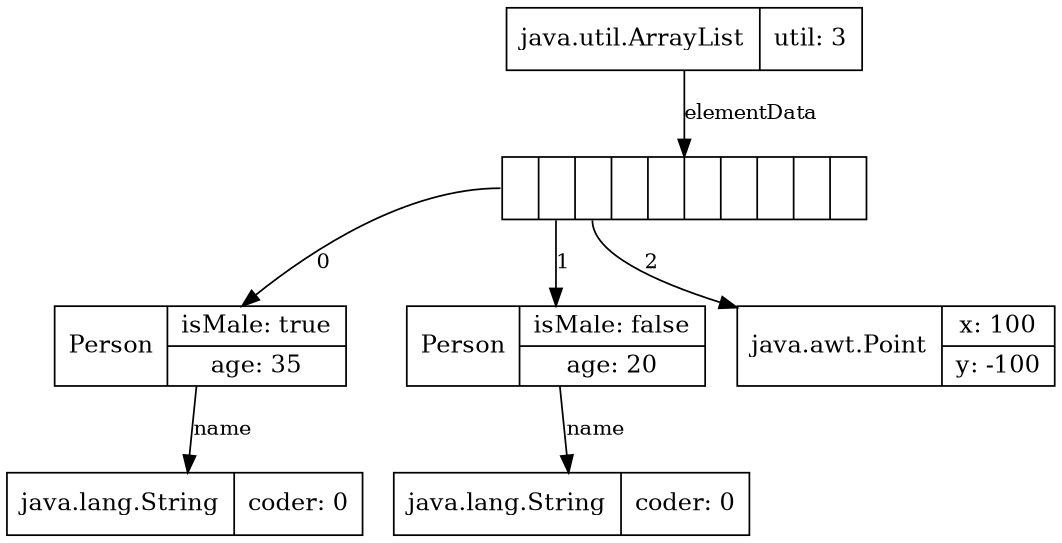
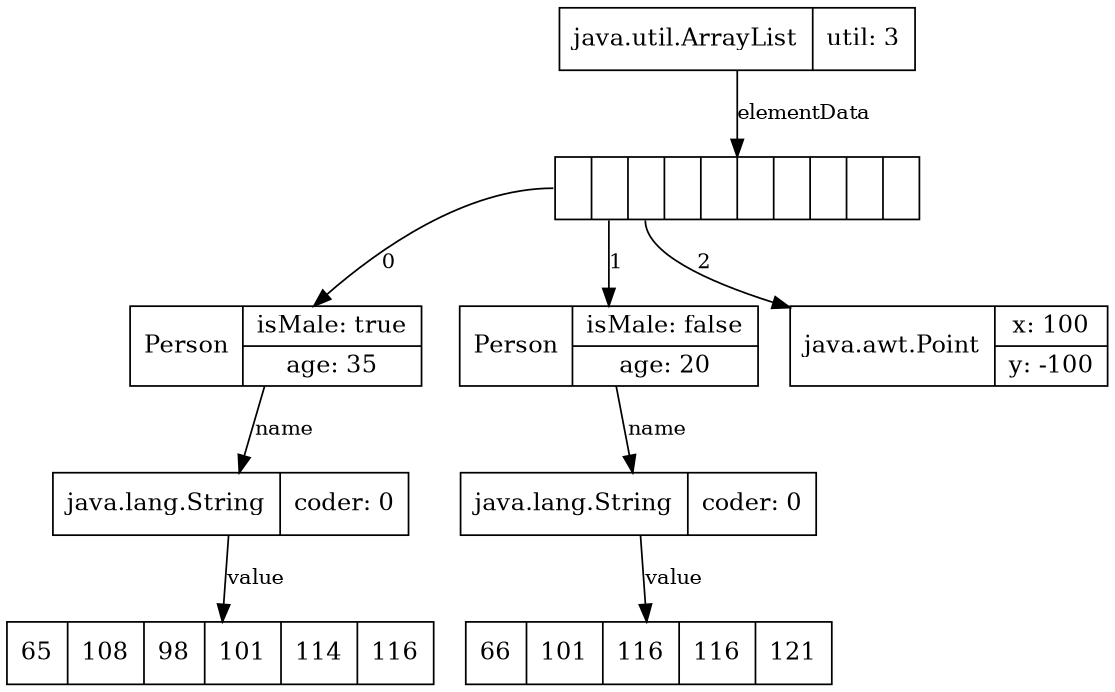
node "65": added
node "66": added
